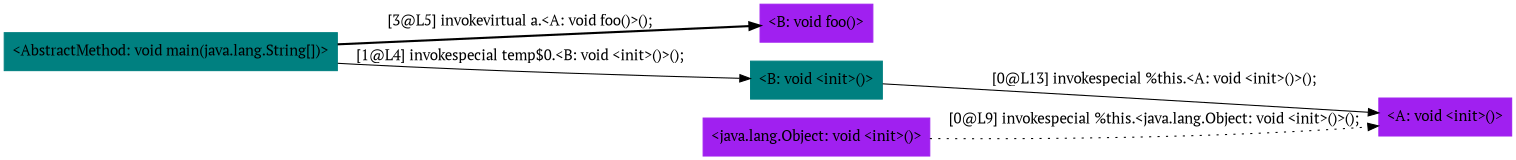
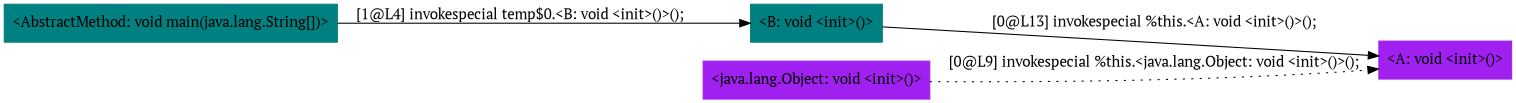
node "<B: void foo()>": removed
